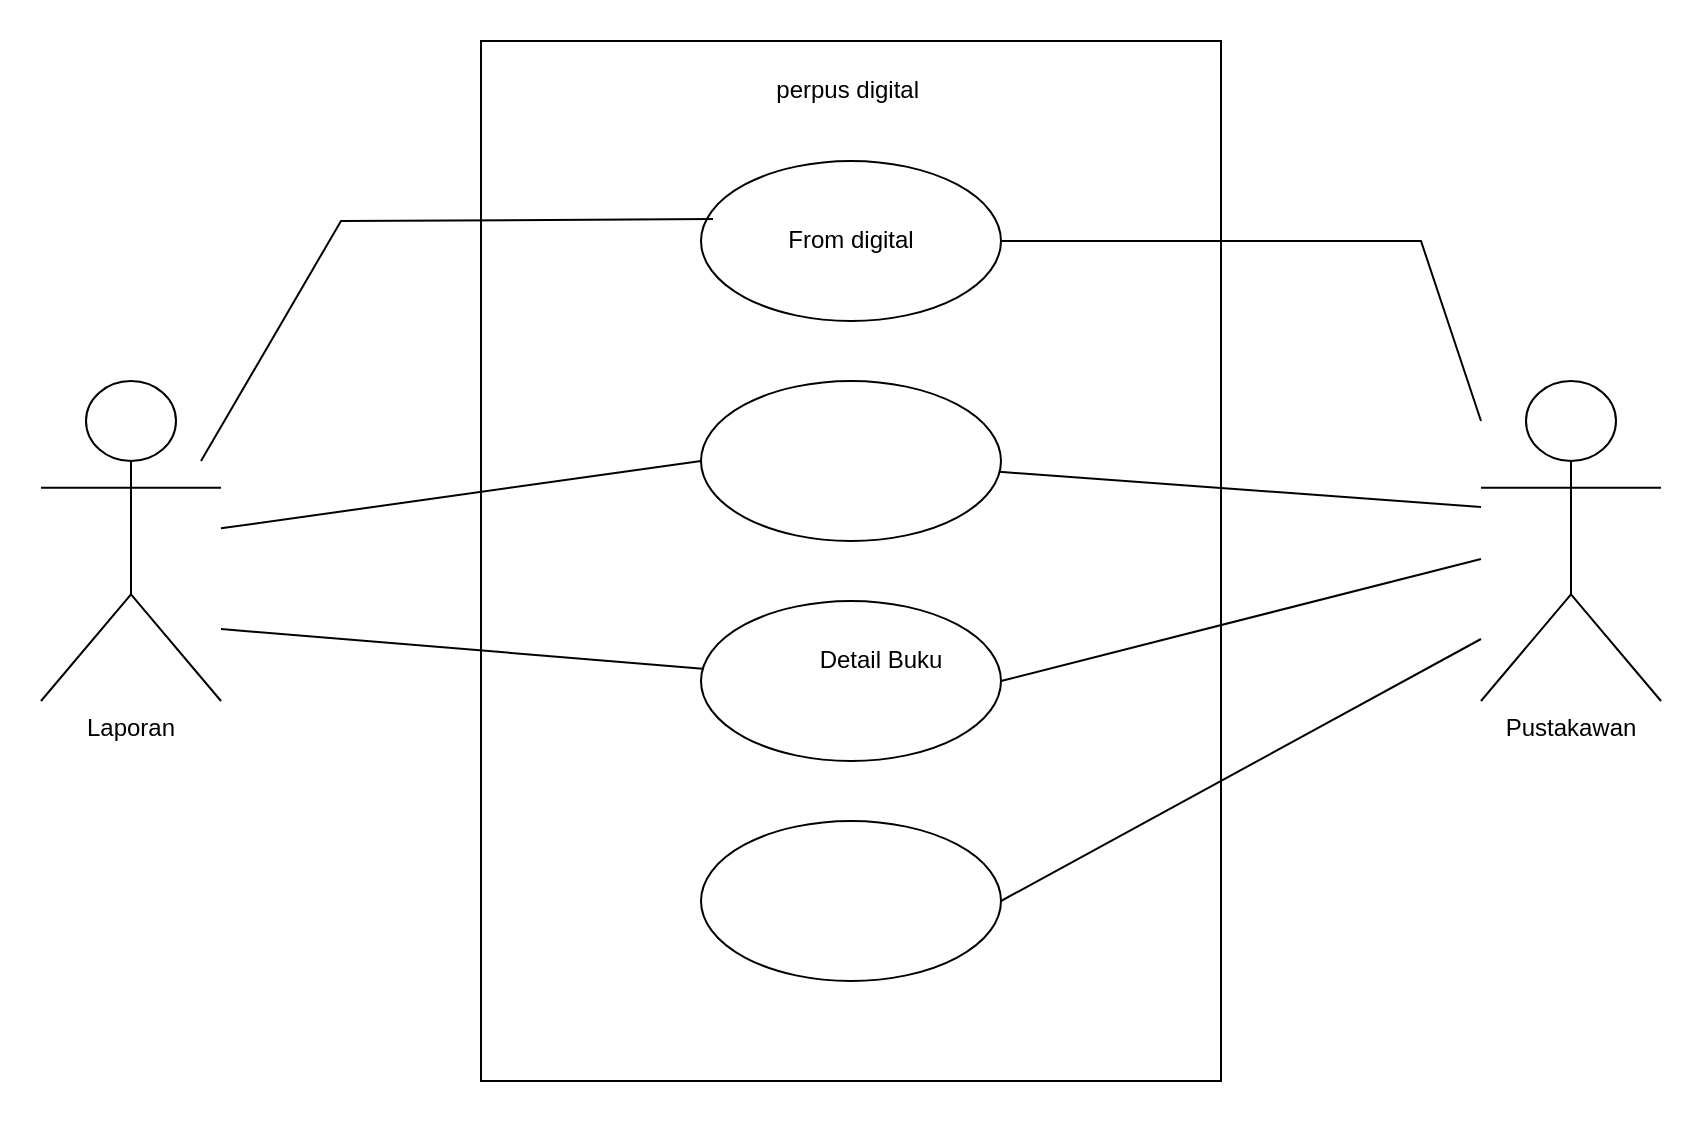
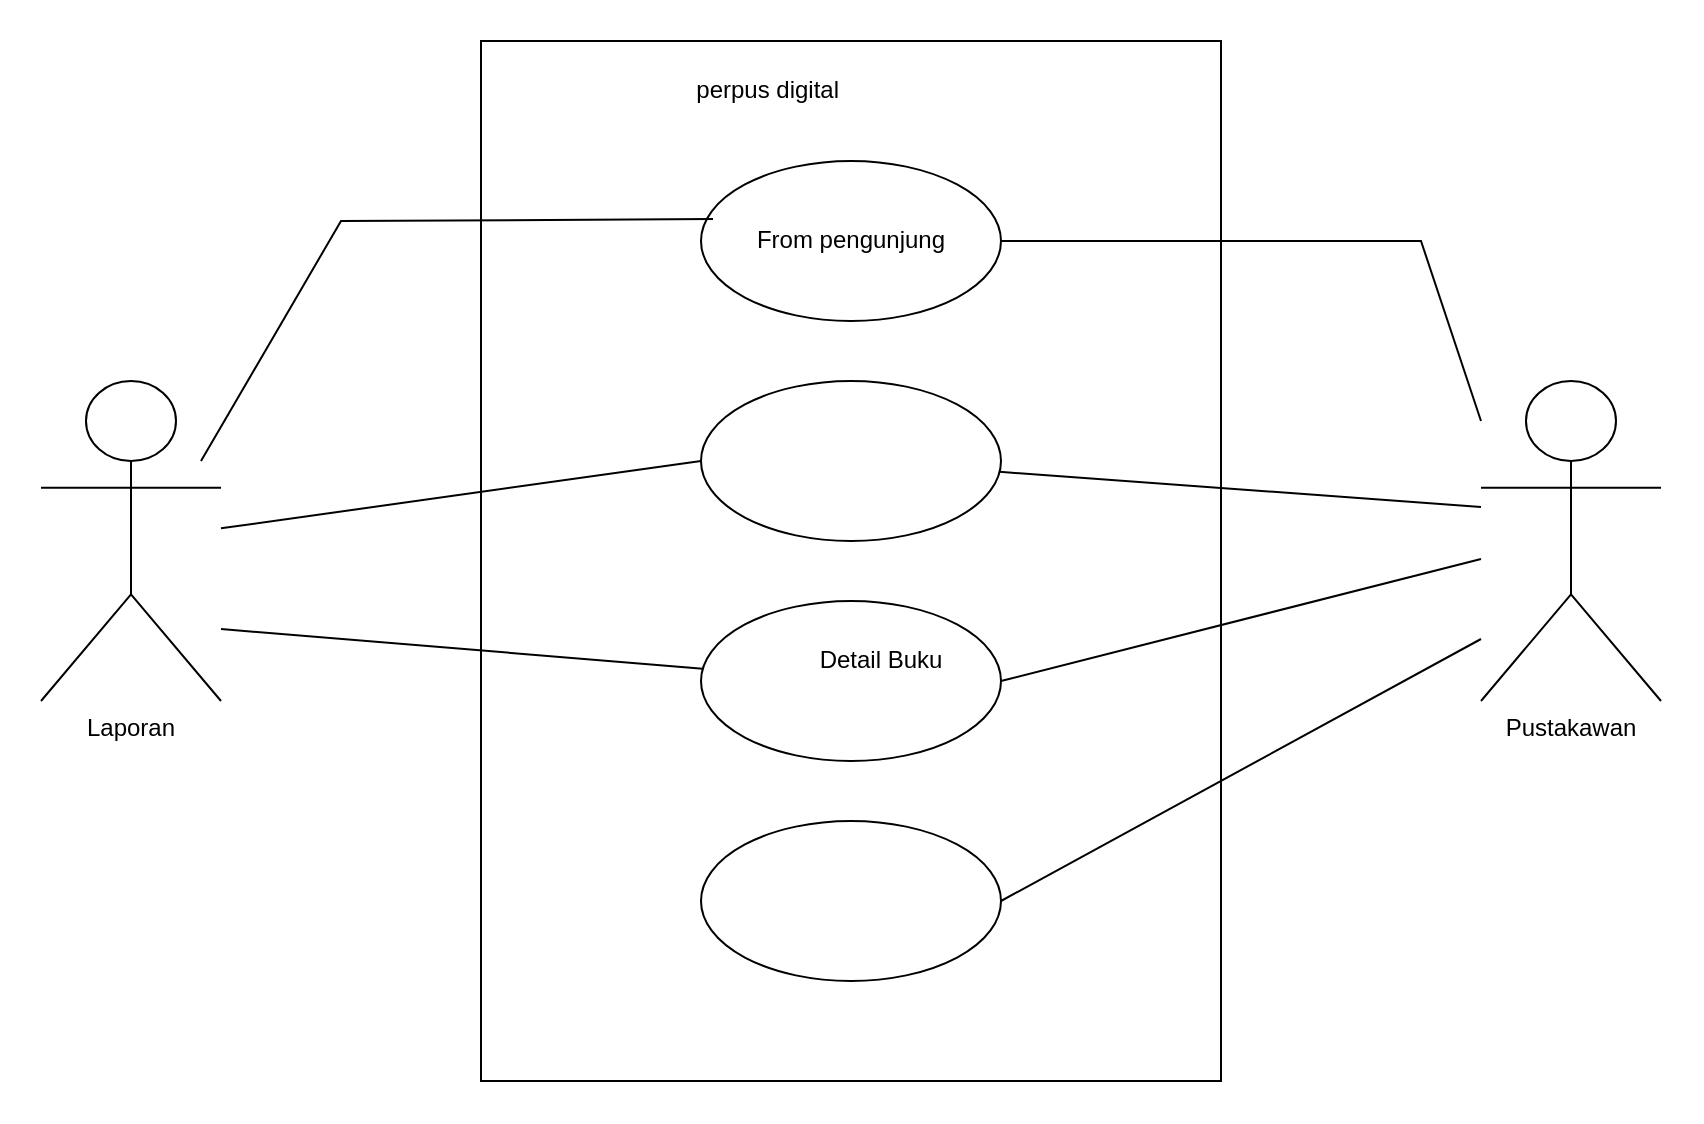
node "perpus digital": moved (851, 91) -> (771, 91)
node "From digital": label "From digital" -> "From pengunjung"
